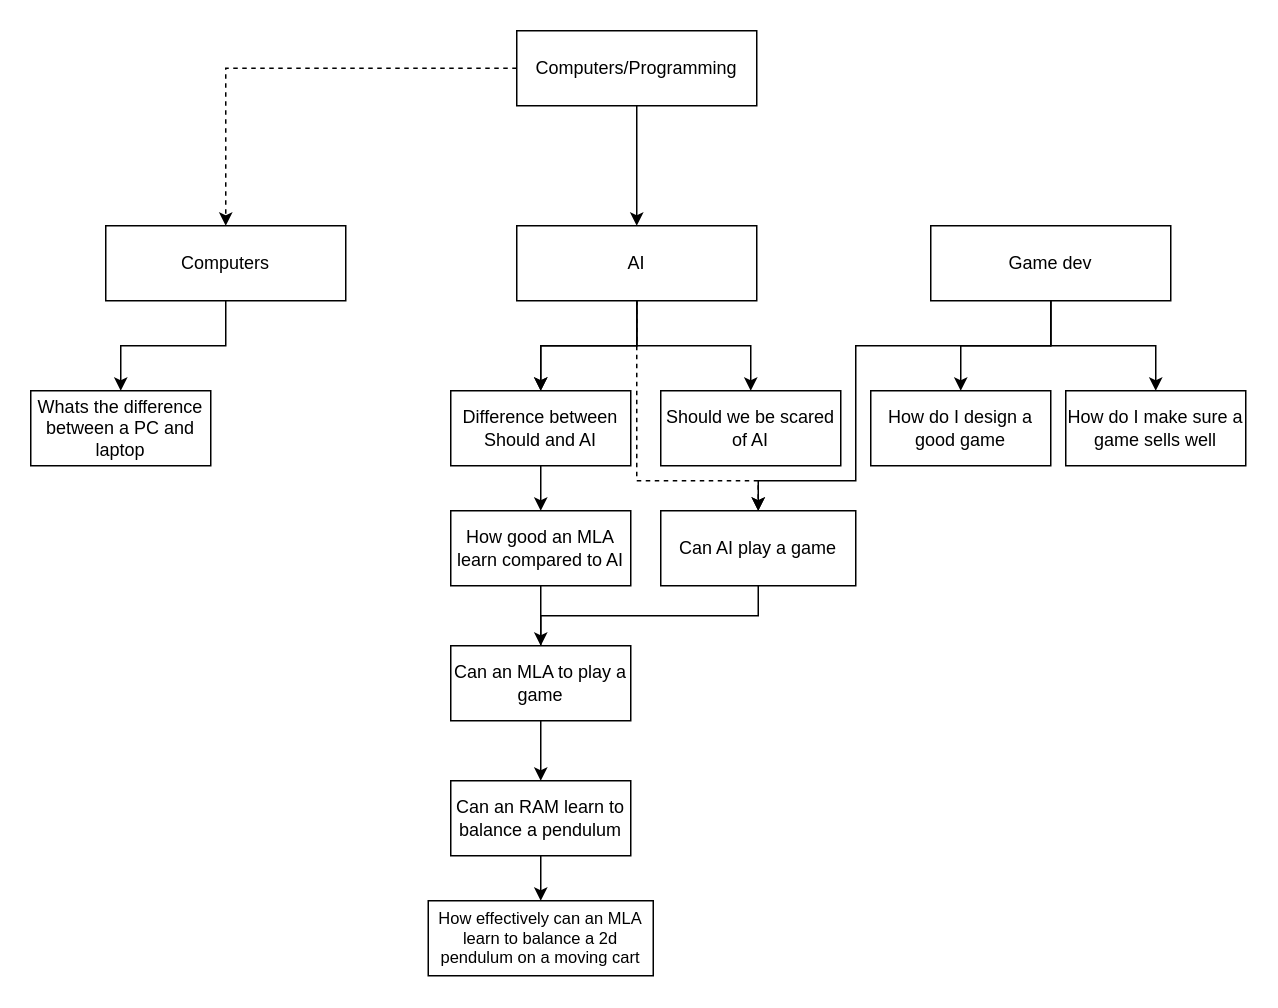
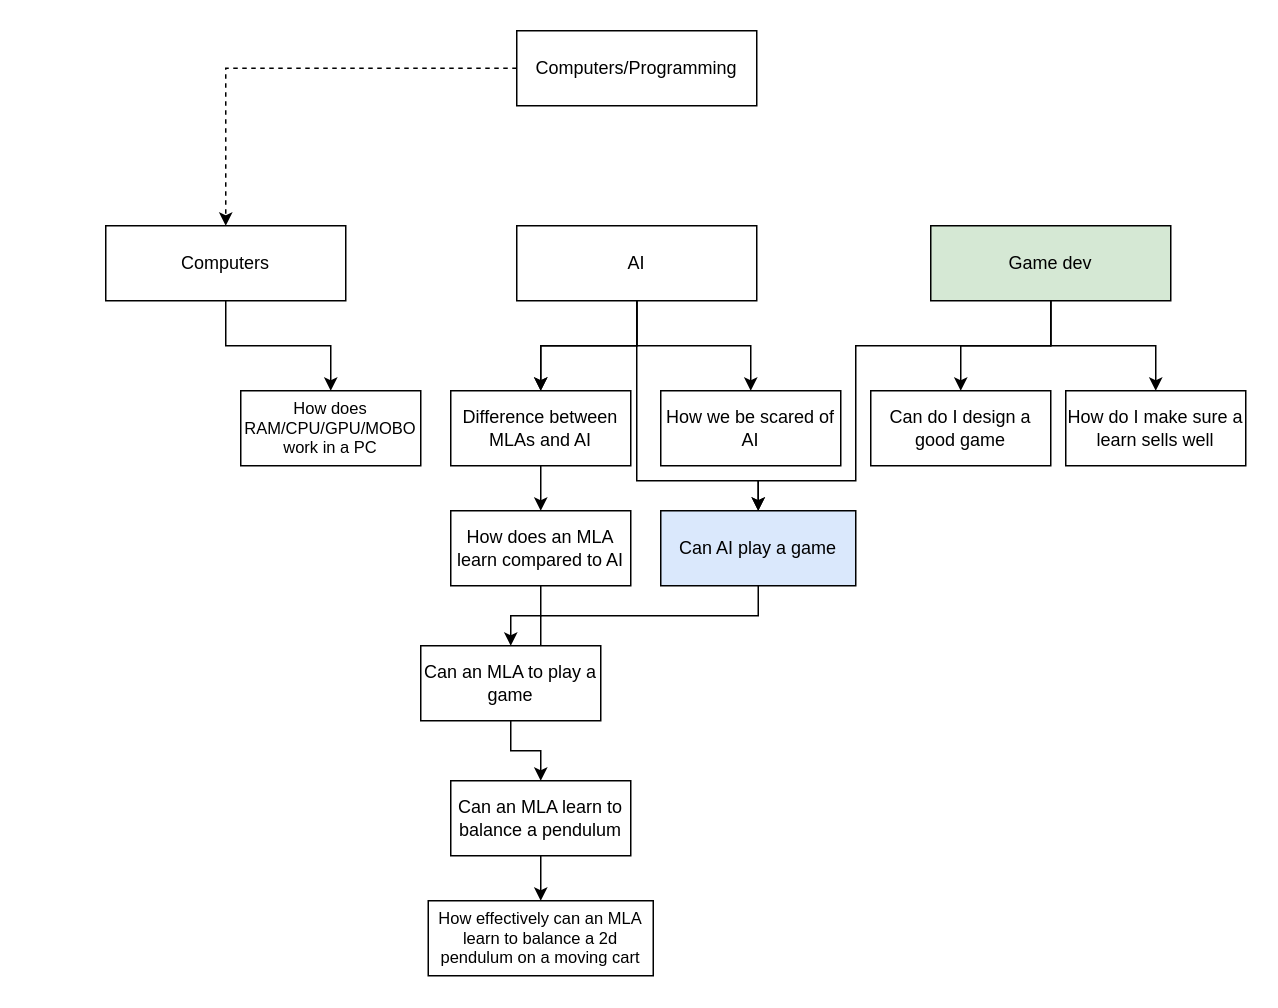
edge "Computers/Programming" -> "AI": removed
node "Game dev": fillcolor #ffffff -> #d5e8d4
edge "Computers" -> "Whats the difference between a PC and laptop": removed
edge "Computers" -> "How does RAM/CPU/GPU/MOBO work in a PC": added
node "Whats the difference between a PC and laptop": removed
node "How does RAM/CPU/GPU/MOBO work in a PC": added
node "Difference between Should and AI": label "Difference between Should and AI" -> "Difference between MLAs and AI"
node "Should we be scared of AI": label "Should we be scared of AI" -> "How we be scared of AI"
node "How do I design a good game": label "How do I design a good game" -> "Can do I design a good game"
node "How do I make sure a game sells well": label "How do I make sure a game sells well" -> "How do I make sure a learn sells well"
edge "AI" -> "Can AI play a game": style dashed -> solid
node "How good an MLA learn compared to AI": label "How good an MLA learn compared to AI" -> "How does an MLA learn compared to AI"
node "Can AI play a game": fillcolor #ffffff -> #dae8fc
node "Can an MLA to play a game": moved (541, 683) -> (511, 683)
node "Can an RAM learn to balance a pendulum": label "Can an RAM learn to balance a pendulum" -> "Can an MLA learn to balance a pendulum"
